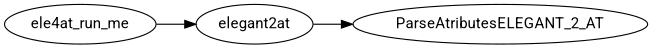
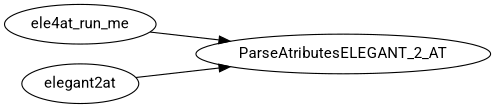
edge "ele4at_run_me" -> "elegant2at": now "ele4at_run_me" -> "ParseAtributesELEGANT_2_AT"
